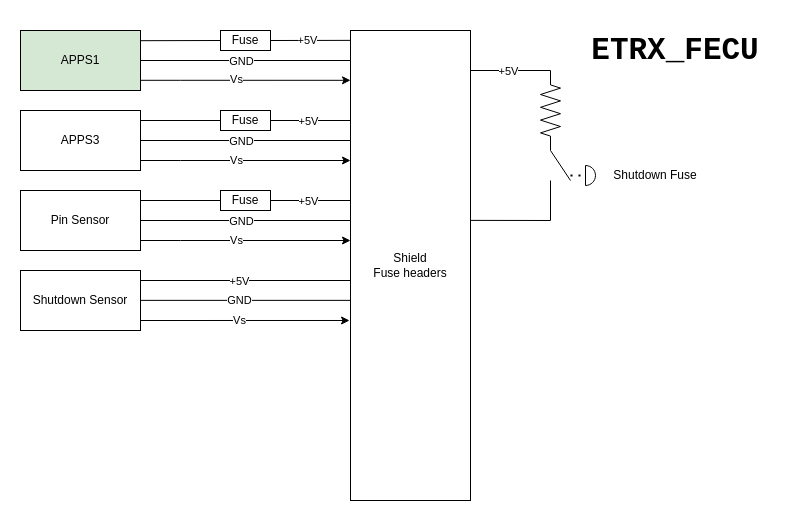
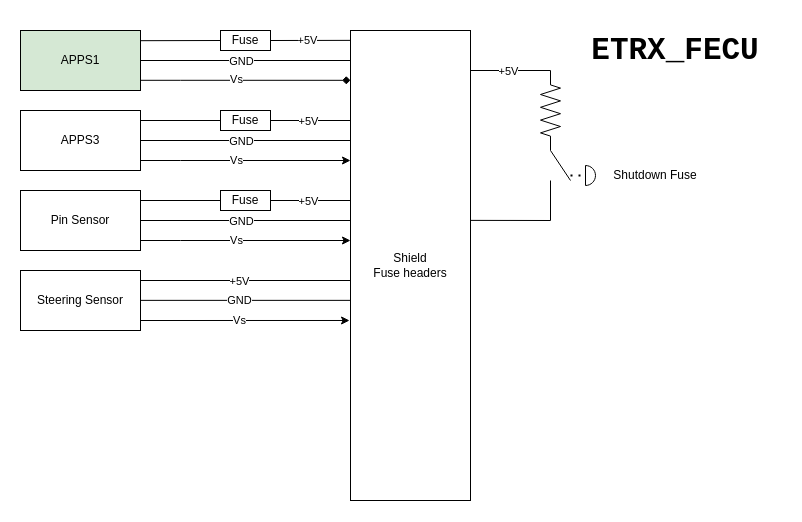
edge "APPS1" -> "Shield Fuse headers": arrowhead classic -> diamond
node "Shutdown Sensor": label "Shutdown Sensor" -> "Steering Sensor"
